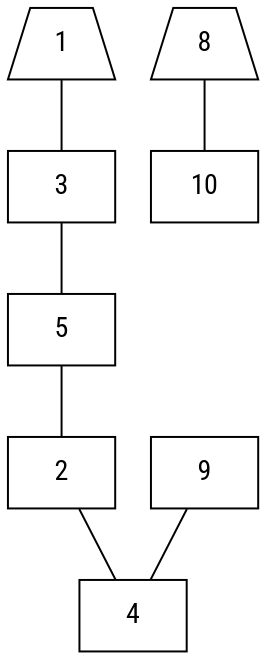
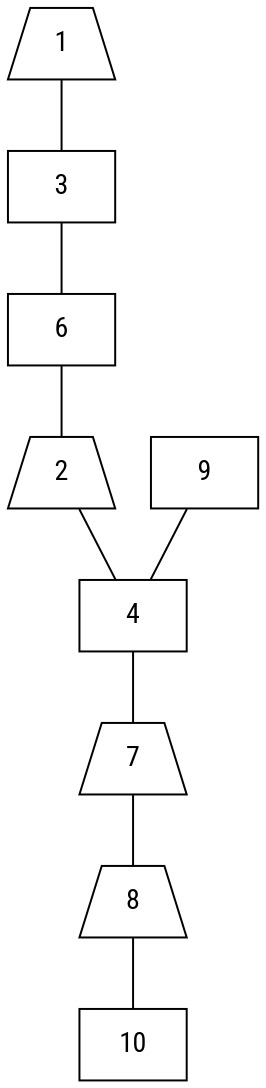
node "5": label "5" -> "6"
node "2": shape box -> trapezium
node "7": added
